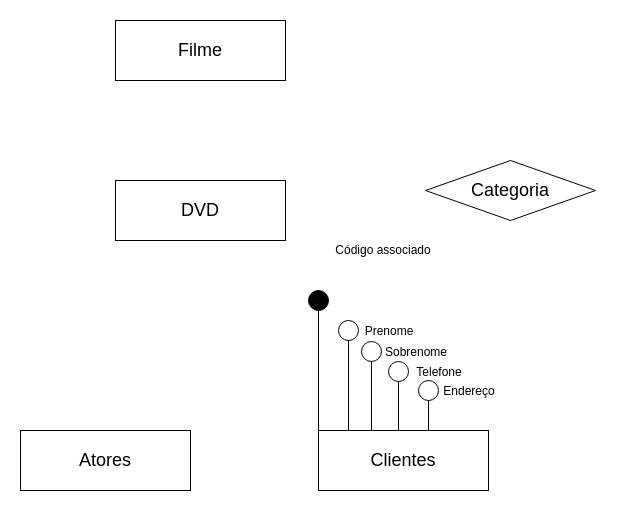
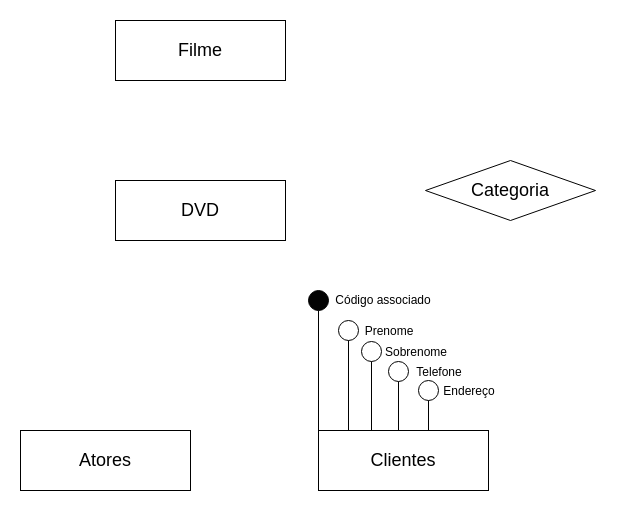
node "Código associado": moved (384, 251) -> (384, 301)
